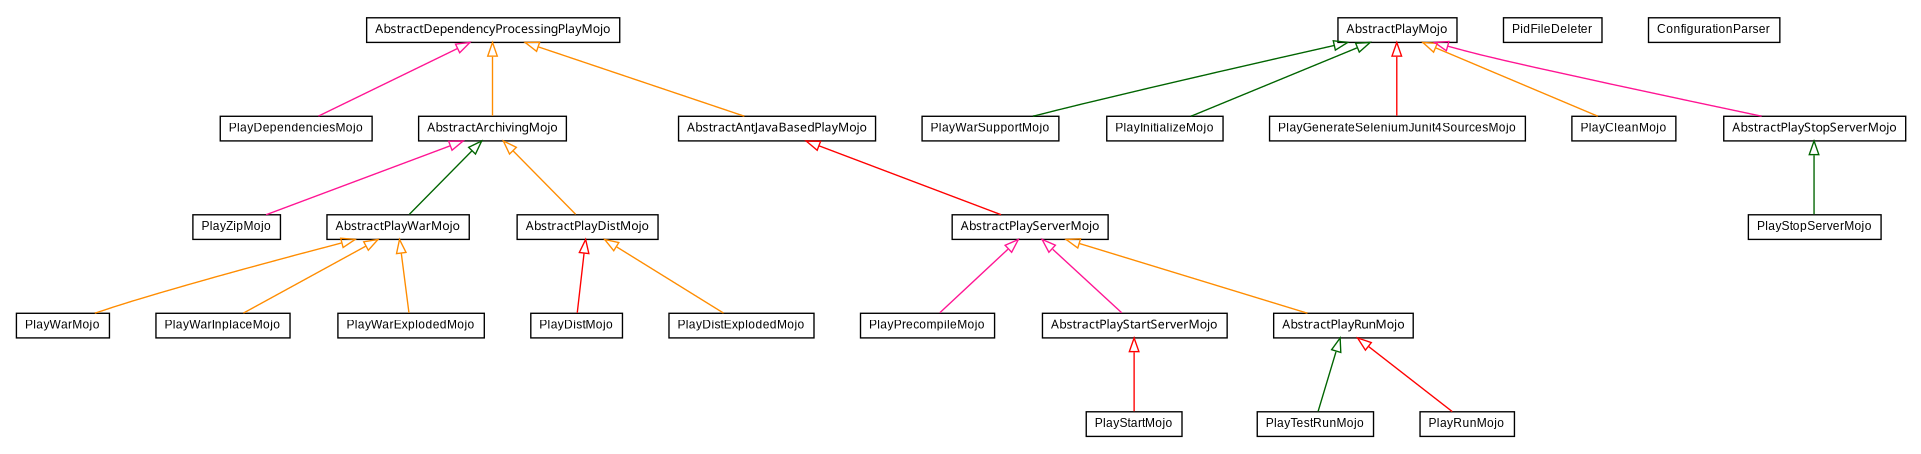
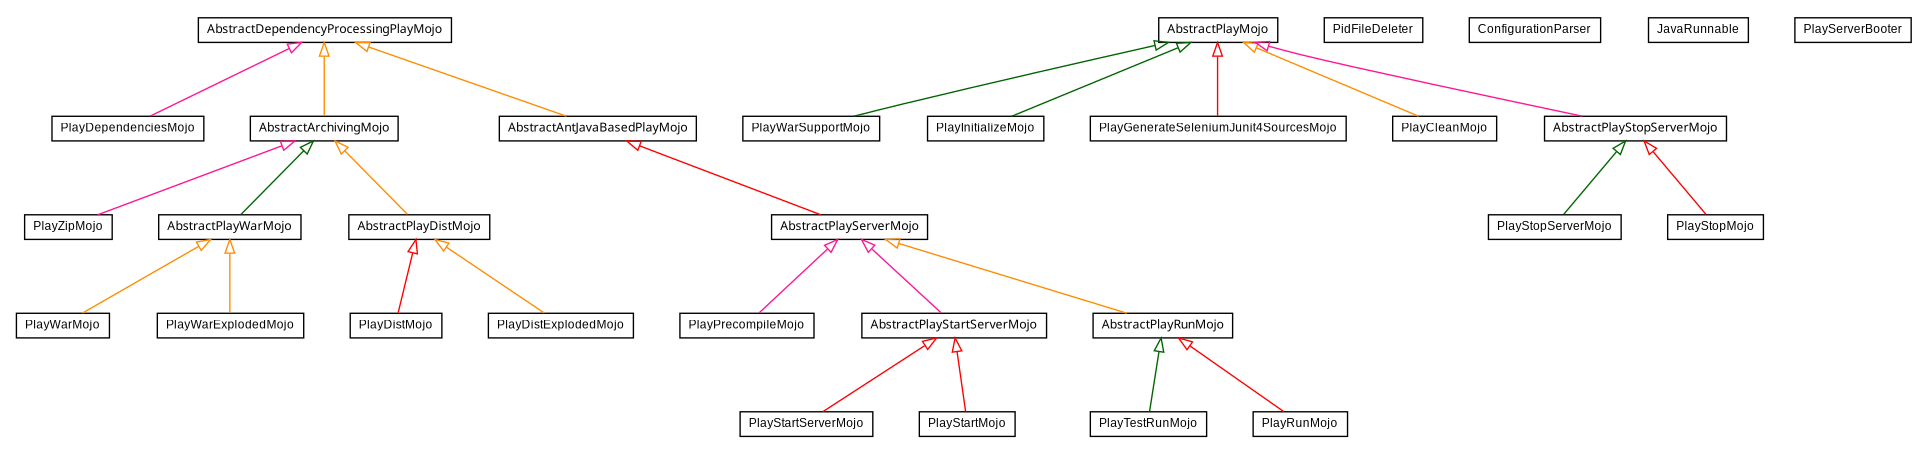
node "JavaRunnable": added
node "PlayServerBooter": added
node "PlayStopMojo": added
node "PlayWarInplaceMojo": removed
node "PlayStartServerMojo": added
